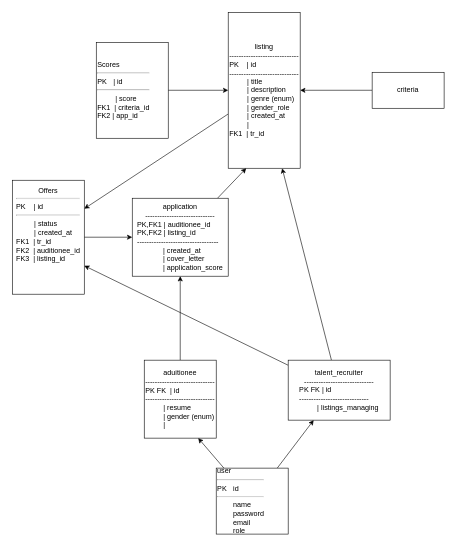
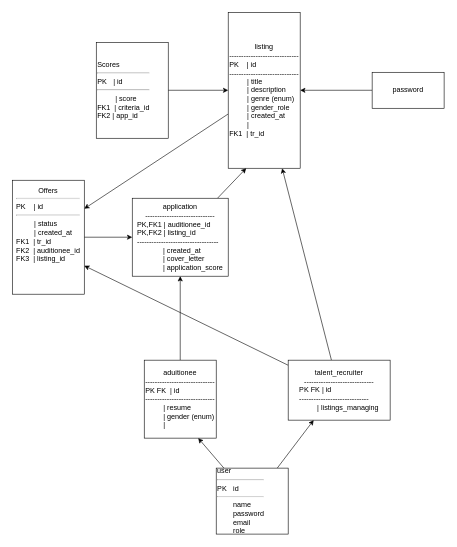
node "criteria": label "criteria" -> "password"
